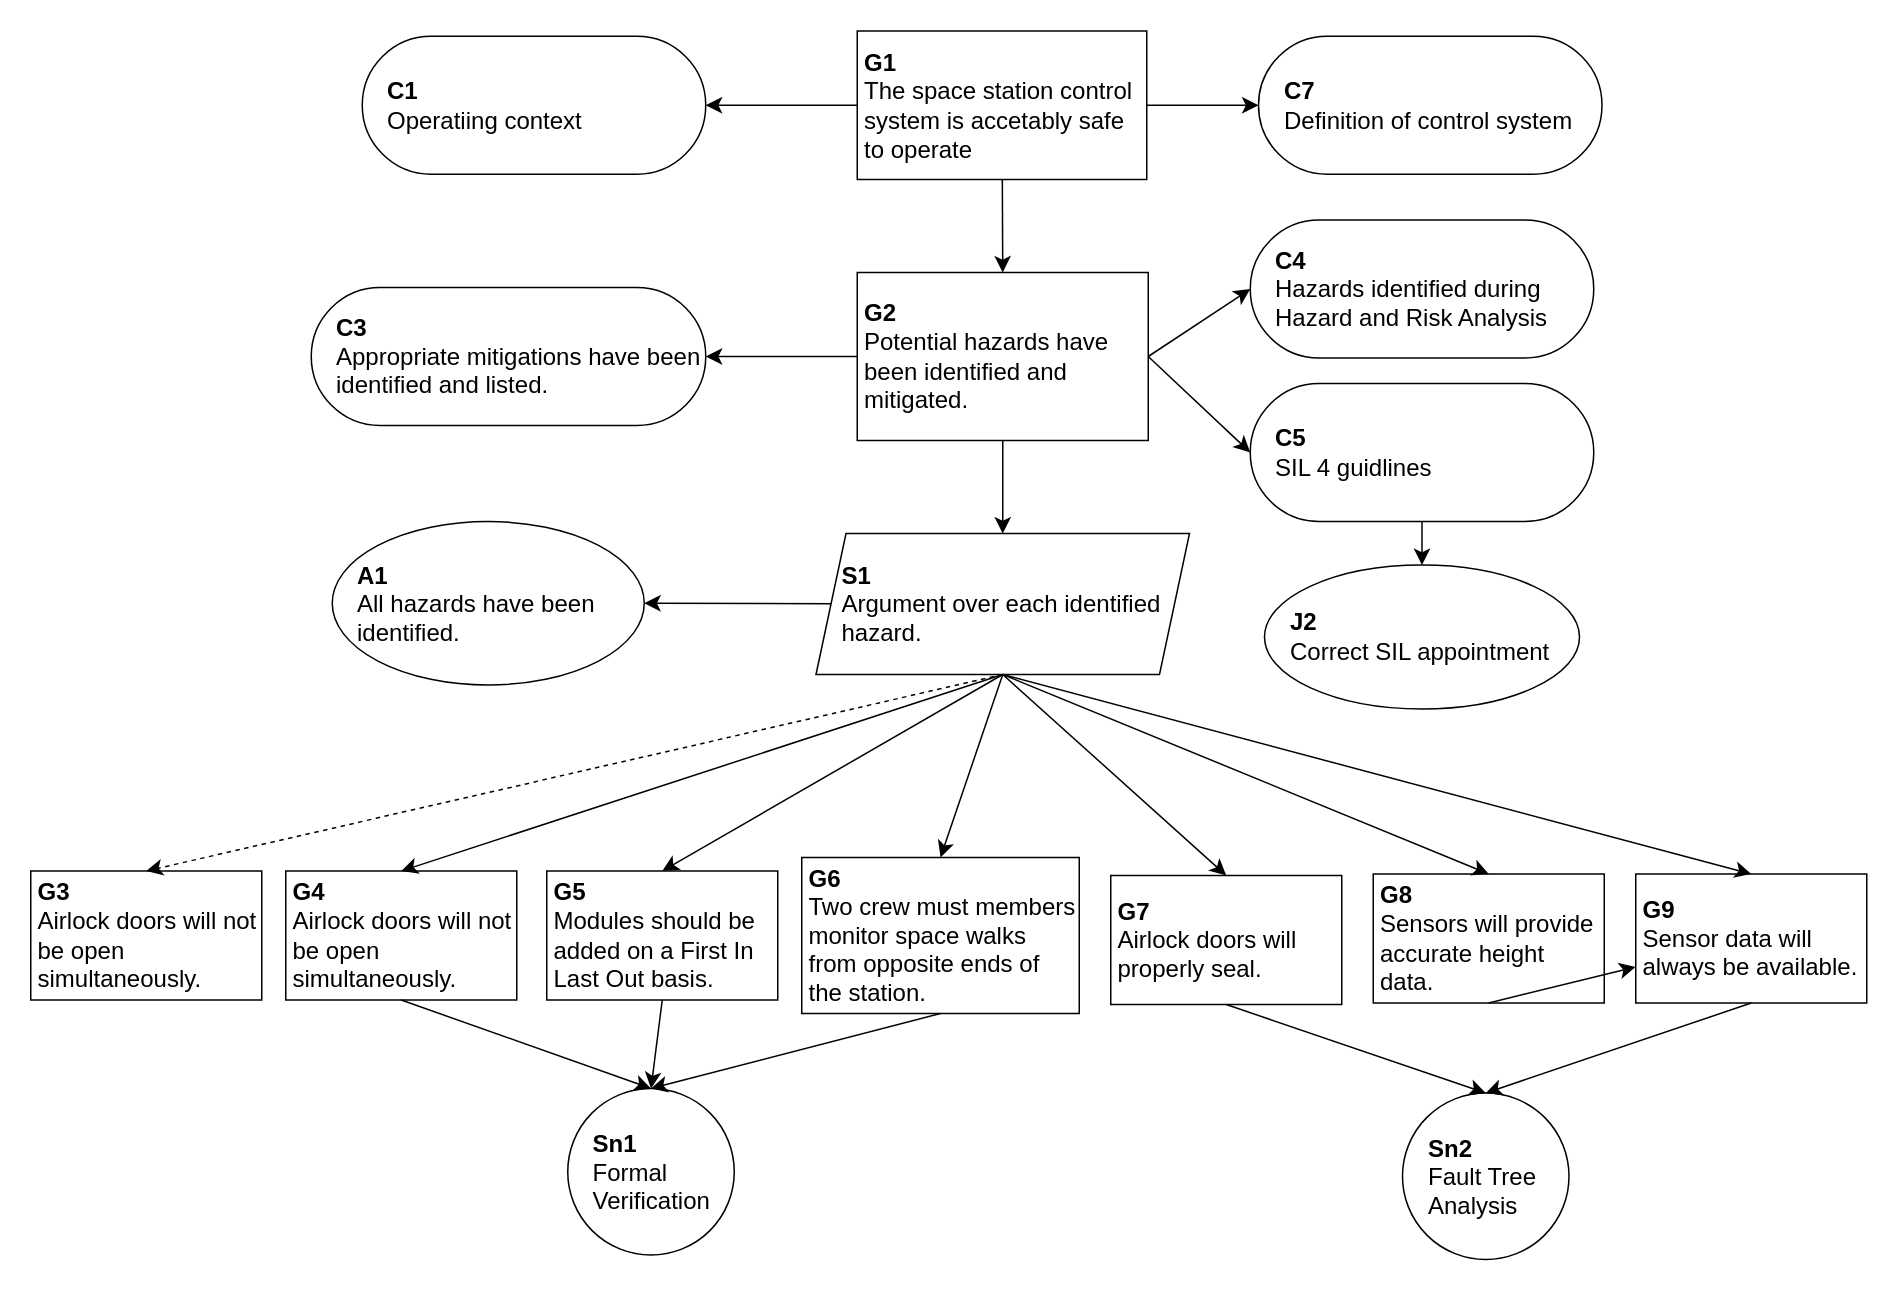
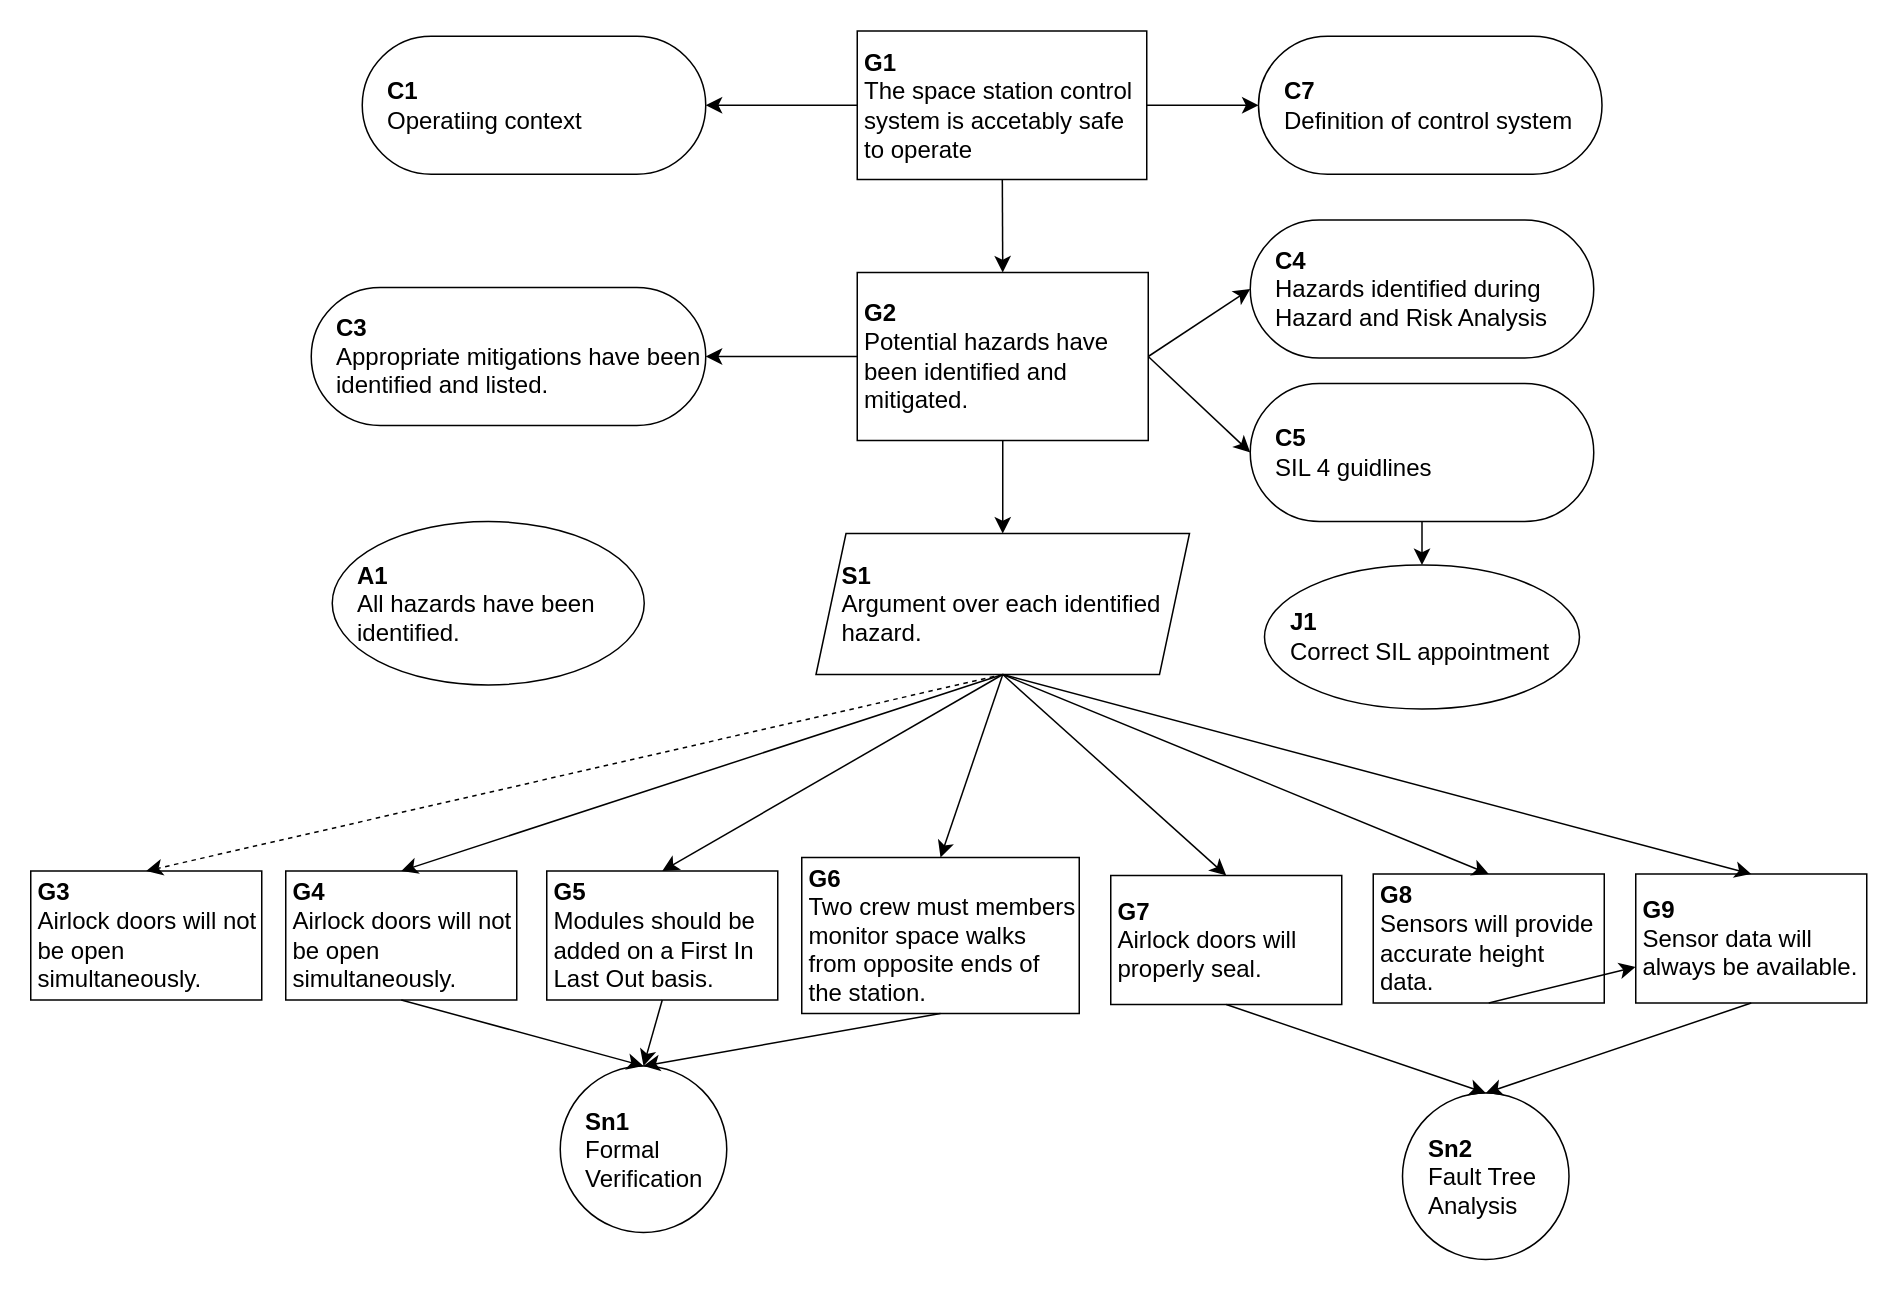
edge "S1 Argument over each identified hazard." -> "A1 All hazards have been identified.": removed
node "J2 Correct SIL appointment": label "J2 Correct SIL appointment" -> "J1 Correct SIL appointment"
node "Sn1 Formal Verification": moved (651, 1172) -> (644, 1149)
